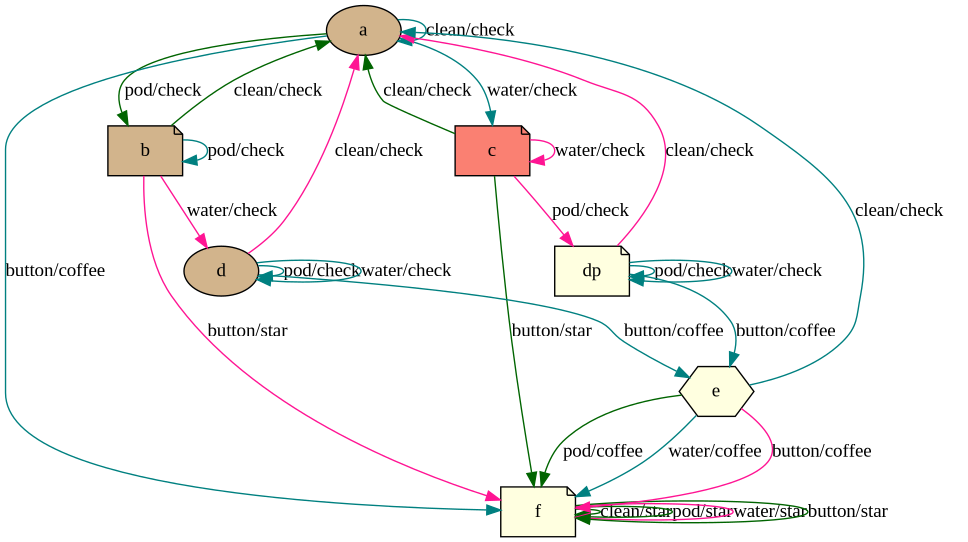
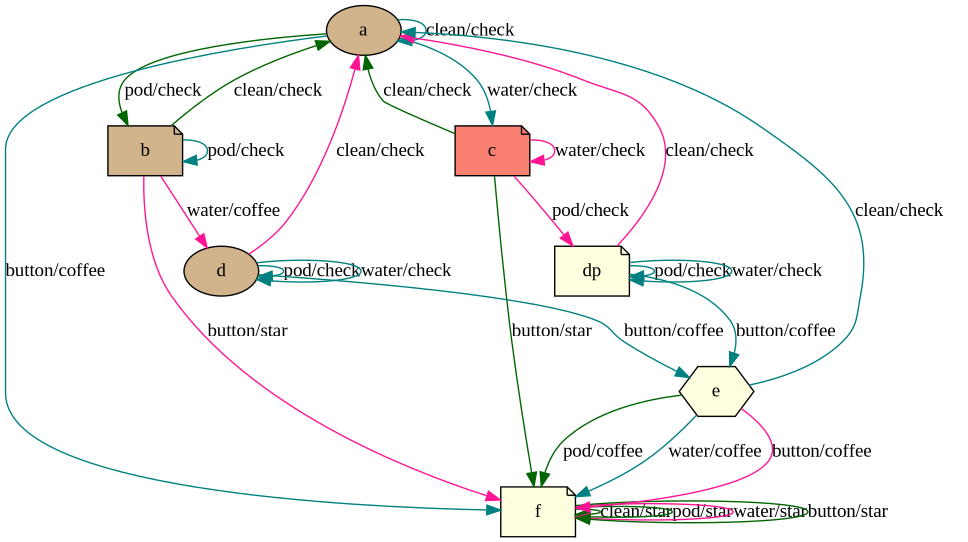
edge "b" -> "d": label "water/check" -> "water/coffee"
